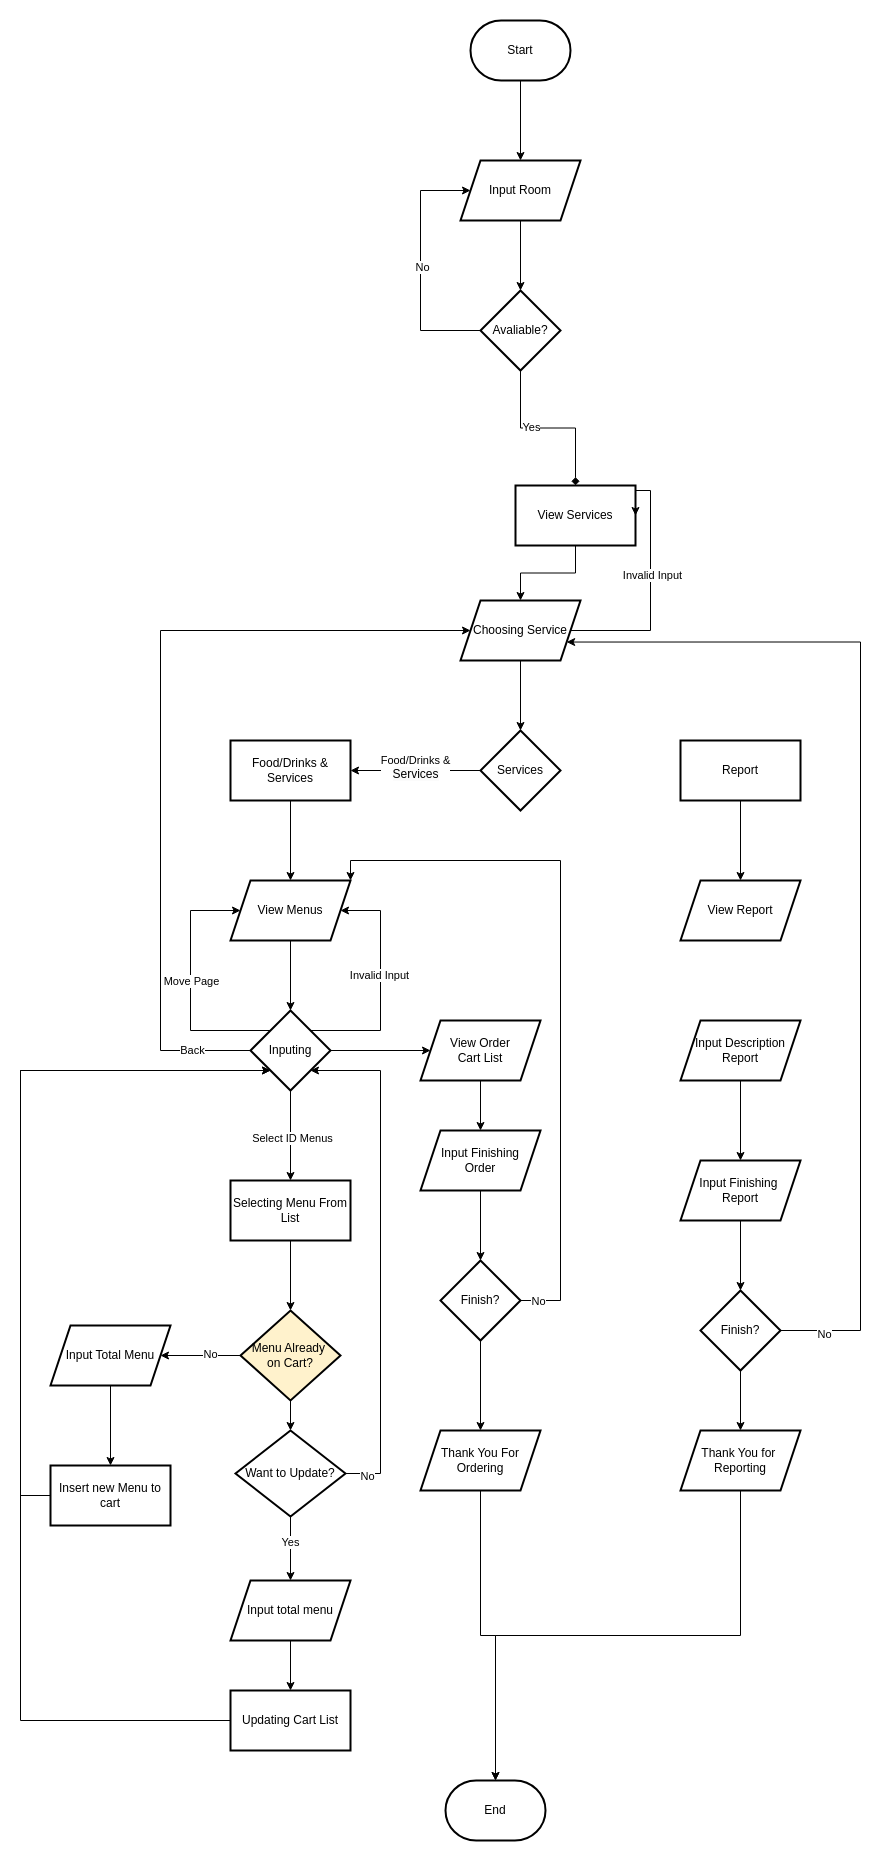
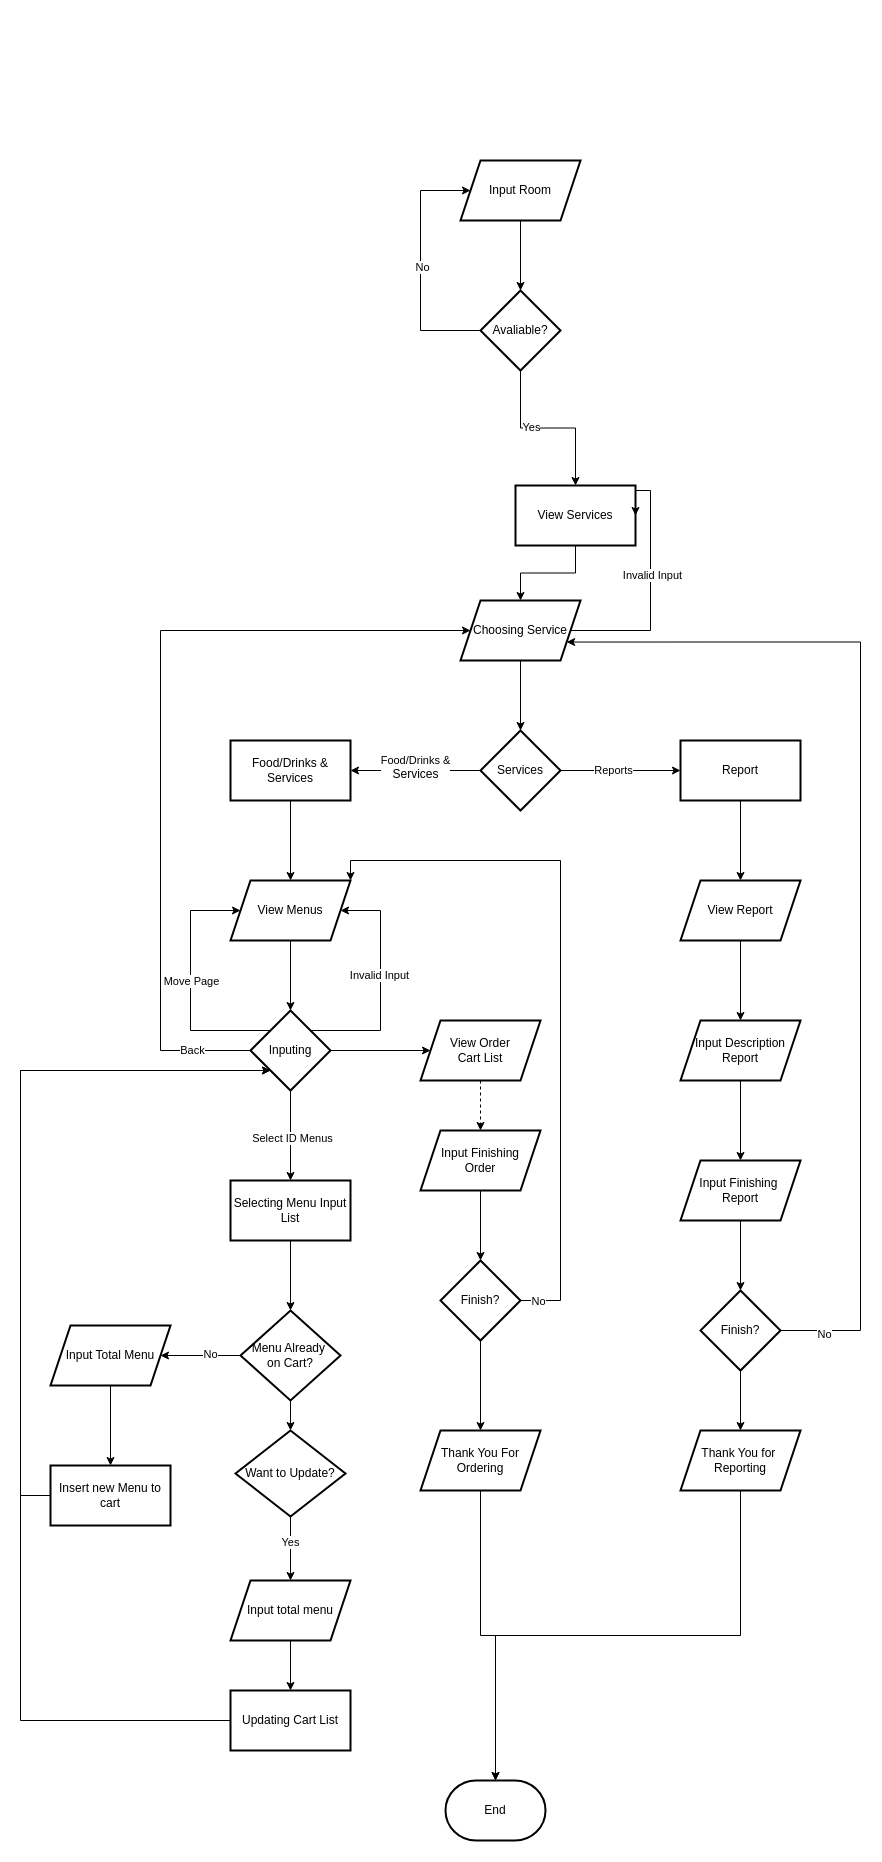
node "Start": removed
edge "Start" -> "Input Room": removed
edge "Avaliable?" -> "View Services": arrowhead diamond -> classic
edge "Services" -> "Report": added, label "Reports"
edge "View Report" -> "Input Description Report": added
edge "View Order Cart List" -> "Input Finishing Order": style solid -> dashed
node "Selecting Menu From List": label "Selecting Menu From List" -> "Selecting Menu Input List"
edge "Want to Update?" -> "Inputing": removed, label "No"
node "Menu Already on Cart?": fillcolor #fff2cc -> #ffffff
